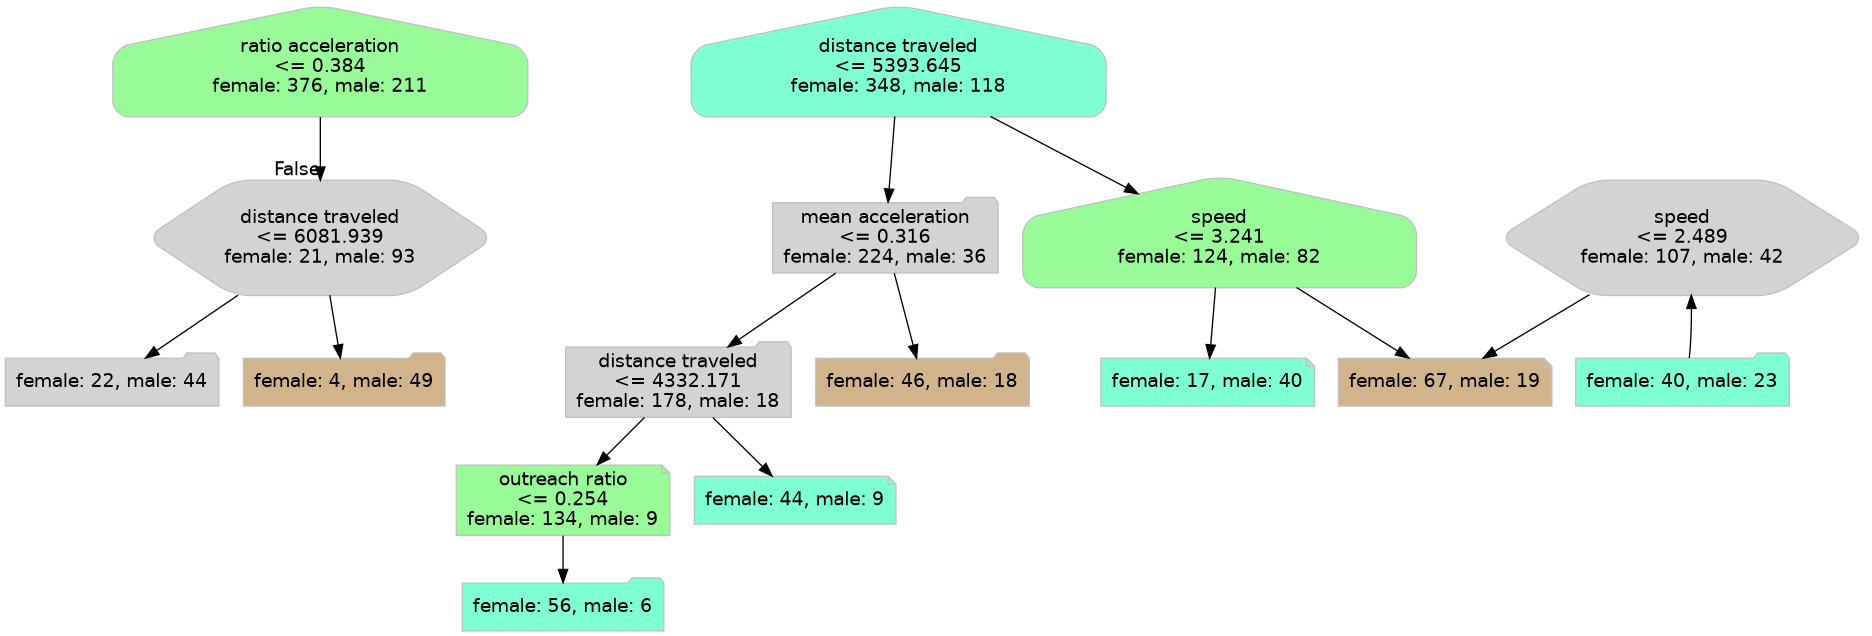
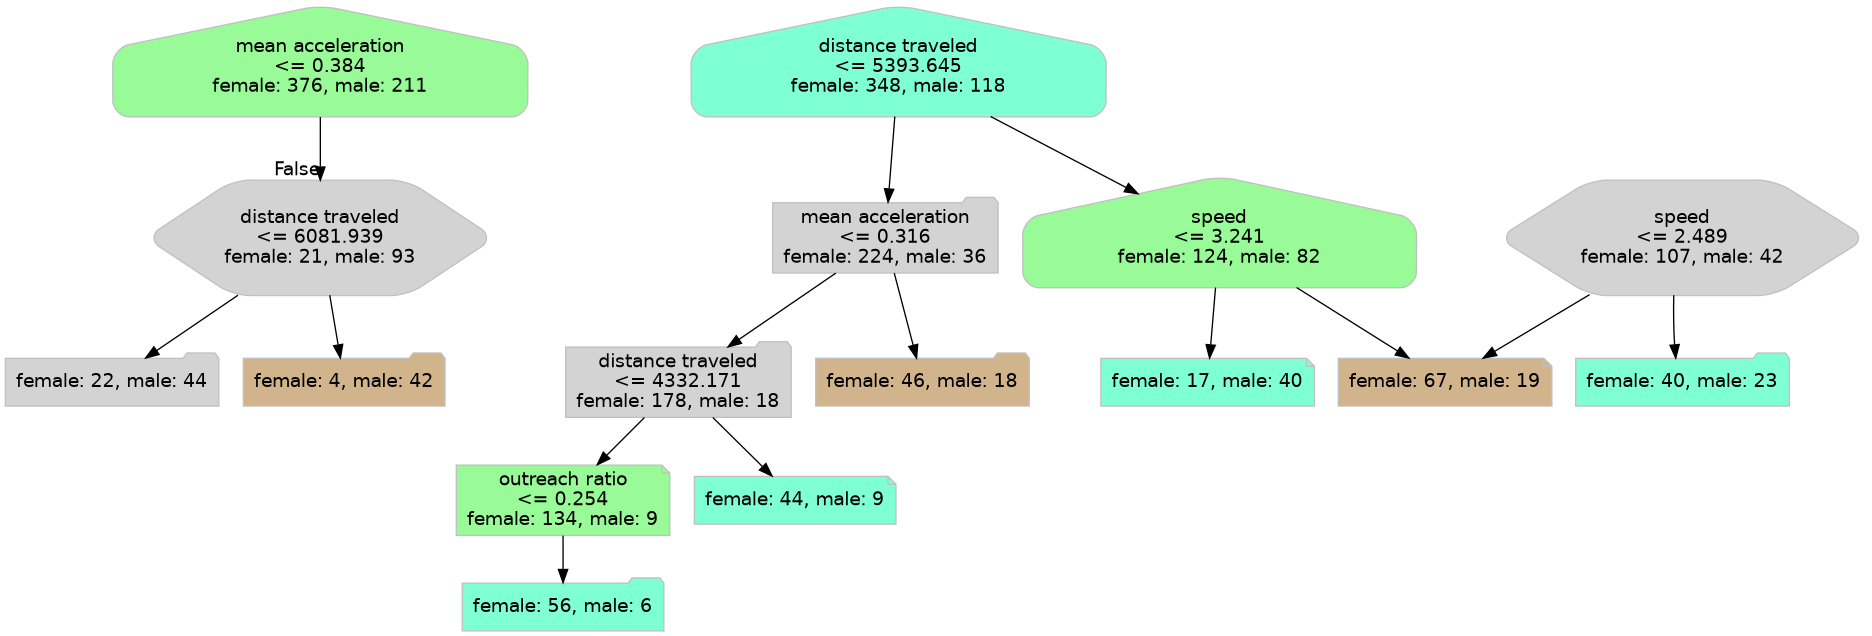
node "ratio acceleration <= 0.384 female: 376, male: 211": label "ratio acceleration <= 0.384 female: 376, male: 211" -> "mean acceleration <= 0.384 female: 376, male: 211"
edge "female: 40, male: 23" -> "speed <= 2.489 female: 107, male: 42": reversed
node "female: 4, male: 49": label "female: 4, male: 49" -> "female: 4, male: 42"
